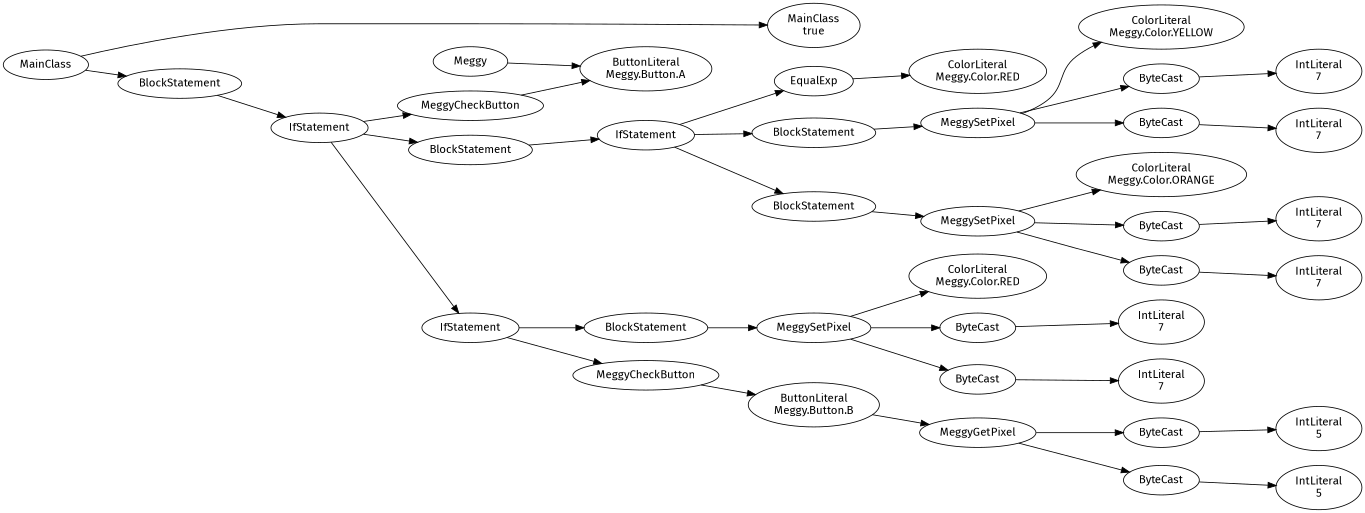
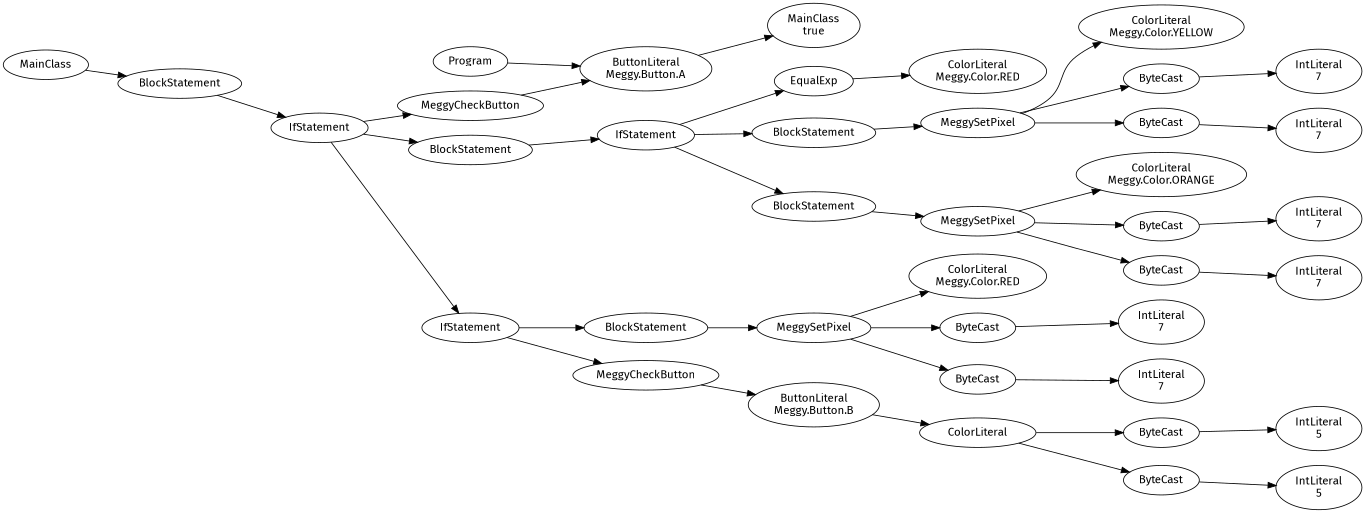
edge "MainClass" -> "MainClass true": now "ButtonLiteral Meggy.Button.A" -> "MainClass true"
node "Meggy": label "Meggy" -> "Program"
node "MeggyGetPixel": label "MeggyGetPixel" -> "ColorLiteral"
